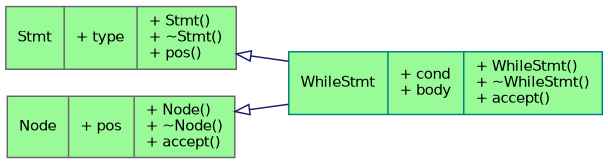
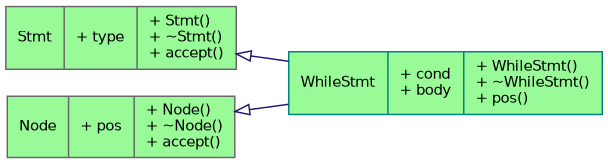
node "Stmt": text "+ pos()" -> "+ accept()"
node "WhileStmt": text "+ accept()" -> "+ pos()"
